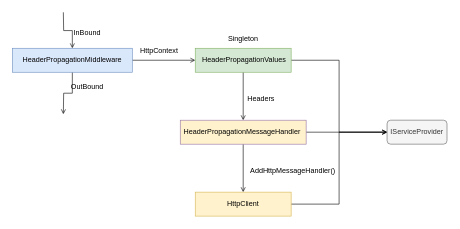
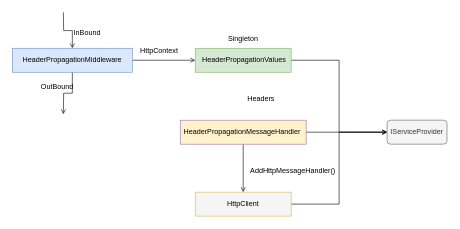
node "OutBound": moved (87, 87) -> (57, 87)
edge "HeaderPropagationValues" -> "HeaderPropagationMessageHandler": removed
node "HttpClient": fillcolor #fff2cc -> #f5f5f5
